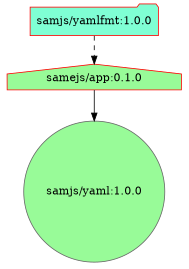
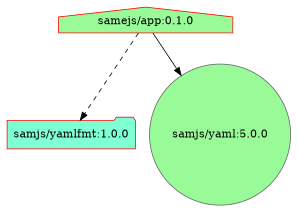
edge "samjs/yamlfmt:1.0.0" -> "samejs/app:0.1.0": reversed
node "samjs/yaml:1.0.0": label "samjs/yaml:1.0.0" -> "samjs/yaml:5.0.0"
